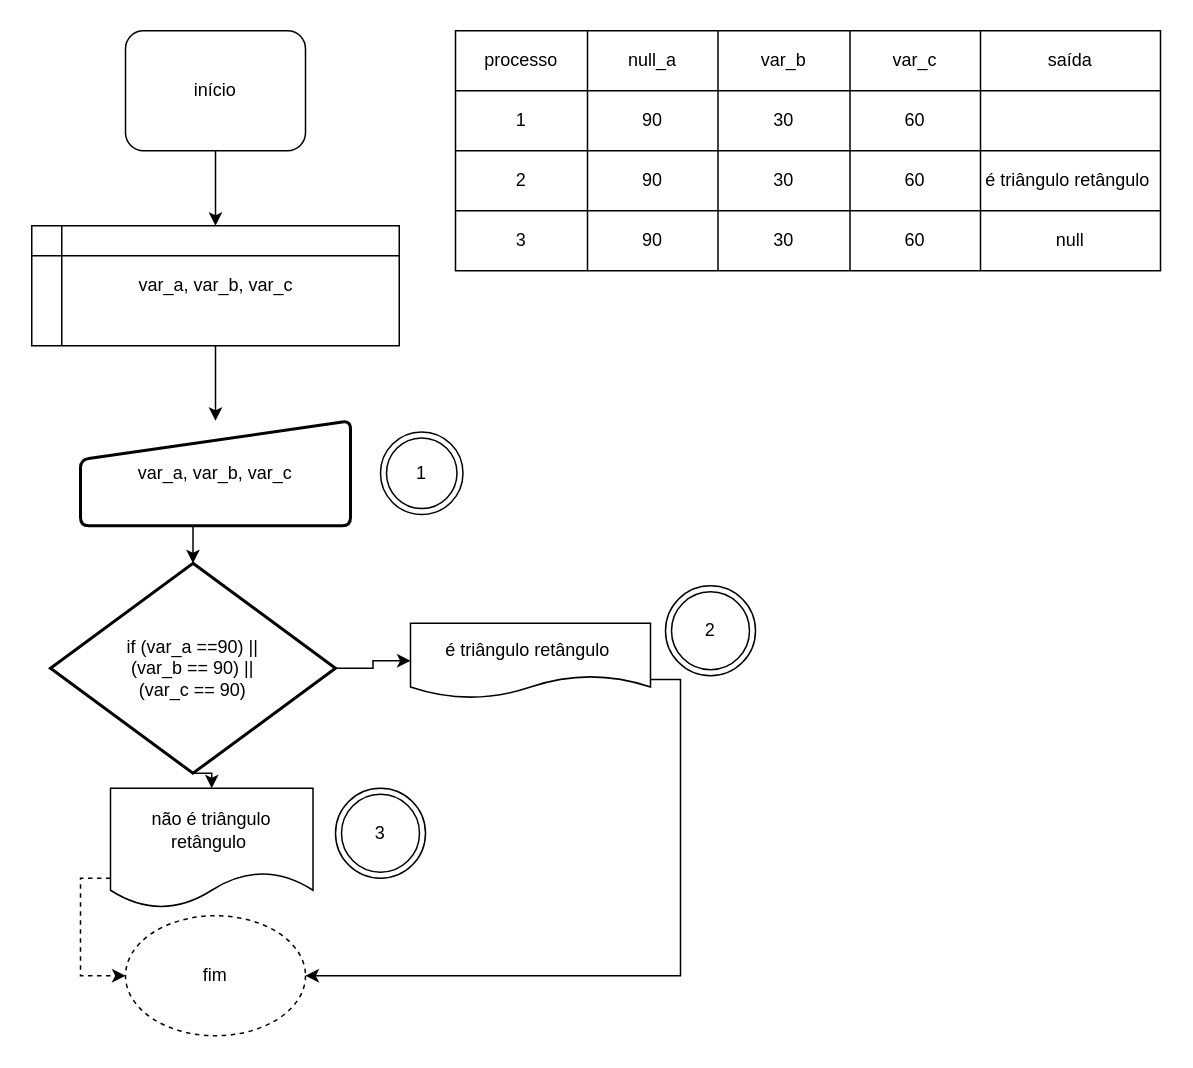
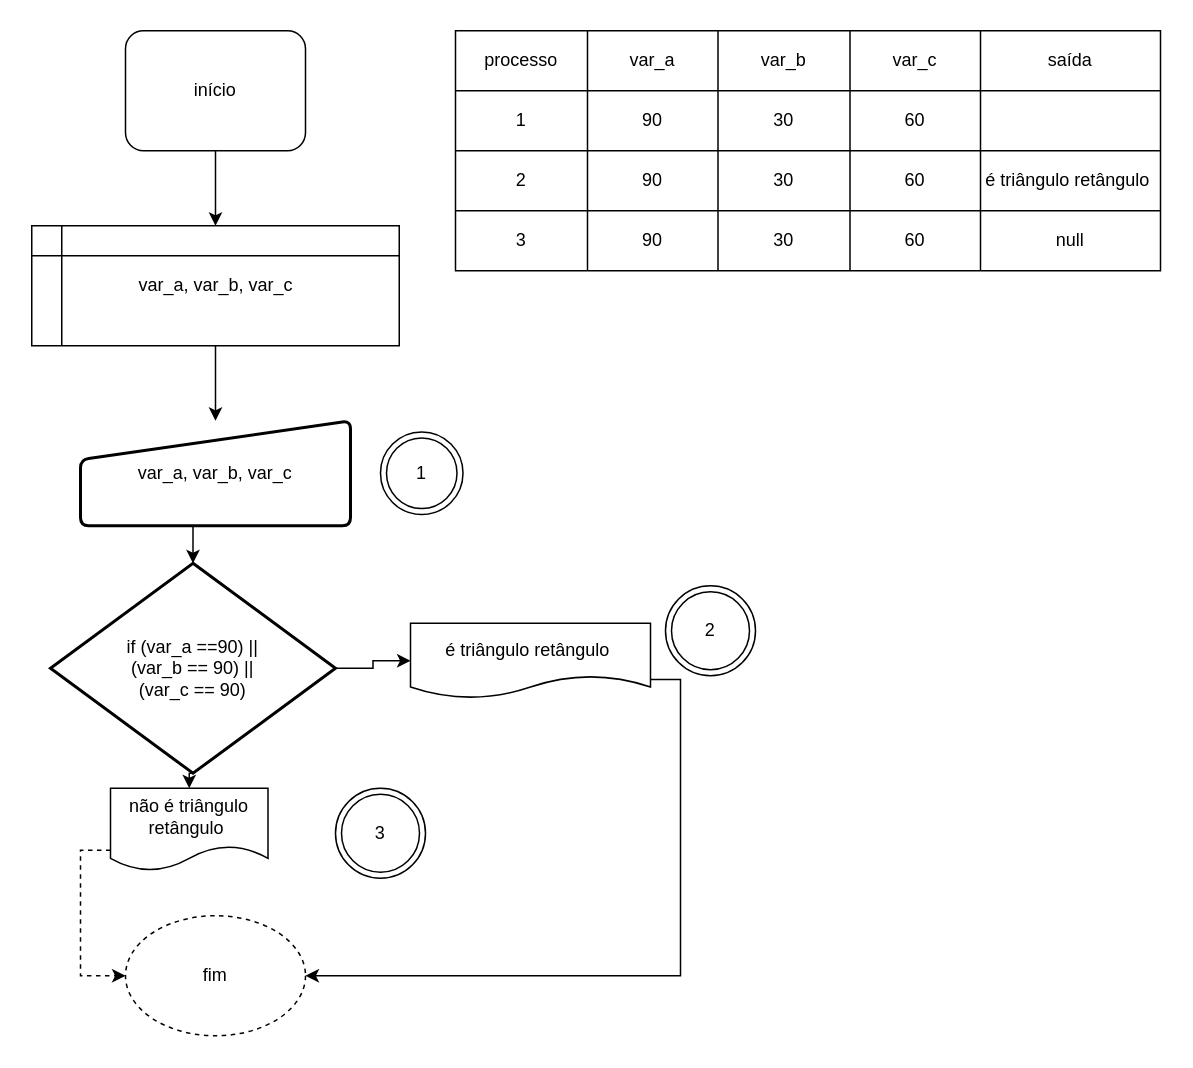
node "null_a": label "null_a" -> "var_a"
node "não é triângulo retângulo": size 203x120 -> 158x83
